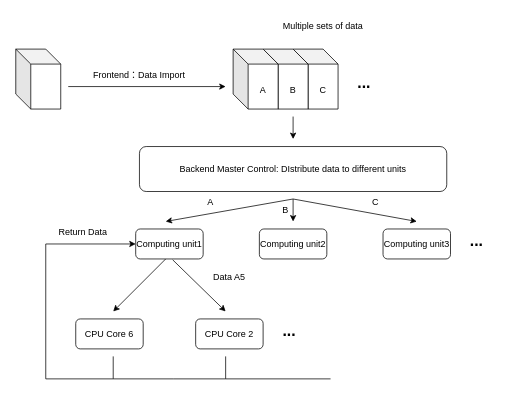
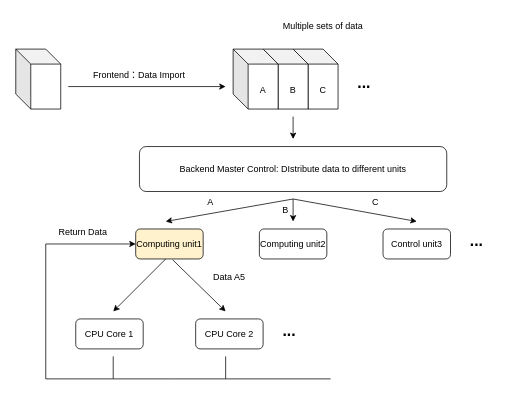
node "Computing unit1": fillcolor #ffffff -> #fff2cc
node "Computing unit3": label "Computing unit3" -> "Control unit3"
node "CPU Core 6": label "CPU Core 6" -> "CPU Core 1"
